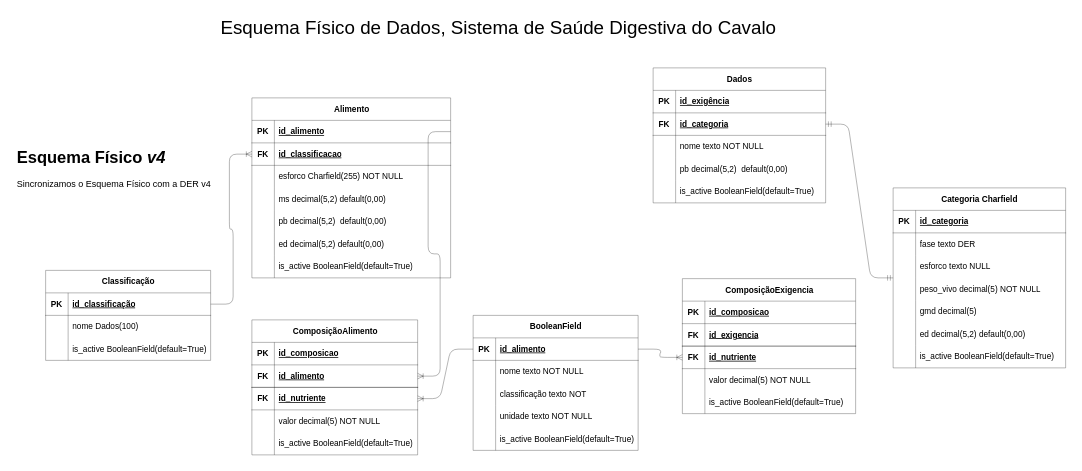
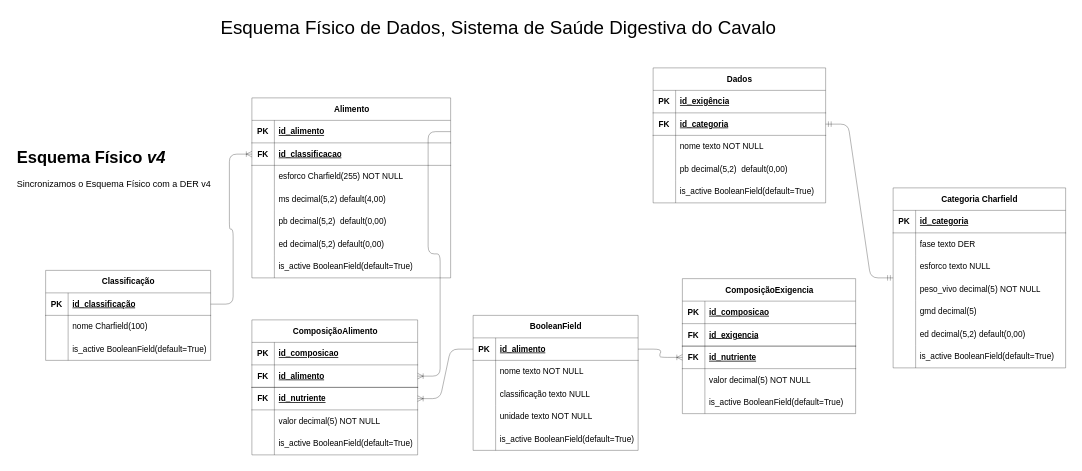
node "ms decimal(5,2) default(0,00)": label "ms decimal(5,2) default(0,00)" -> "ms decimal(5,2) default(4,00)"
node "nome Dados(100)": label "nome Dados(100)" -> "nome Charfield(100)"
node "classificação texto NOT": label "classificação texto NOT" -> "classificação texto NULL"
